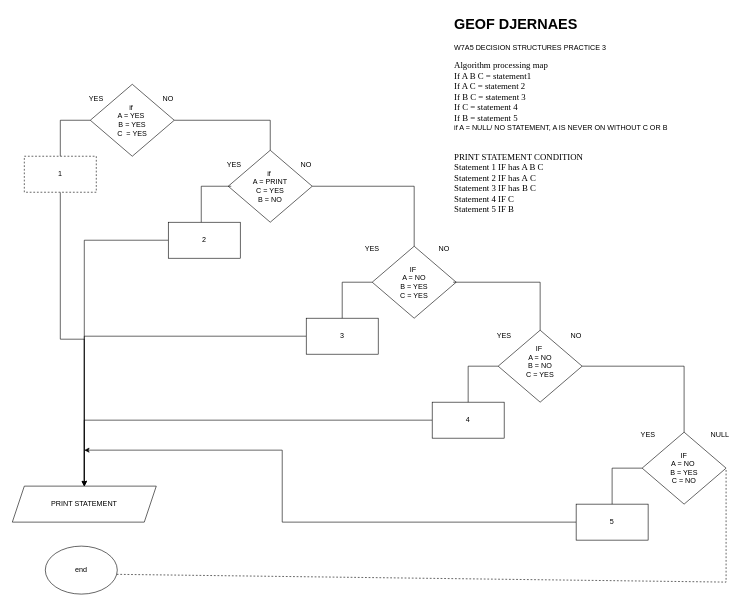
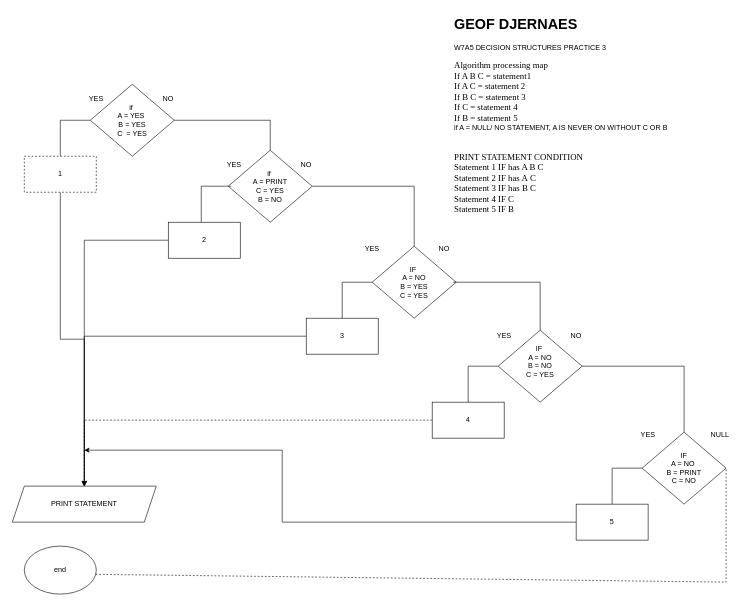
edge "4" -> "PRINT STATEMENT": style solid -> dashed
node "IF A = NO B = YES C = NO": label "IF A = NO B = YES C = NO" -> "IF A = NO B = PRINT C = NO"
node "end": moved (81, 570) -> (60, 570)
